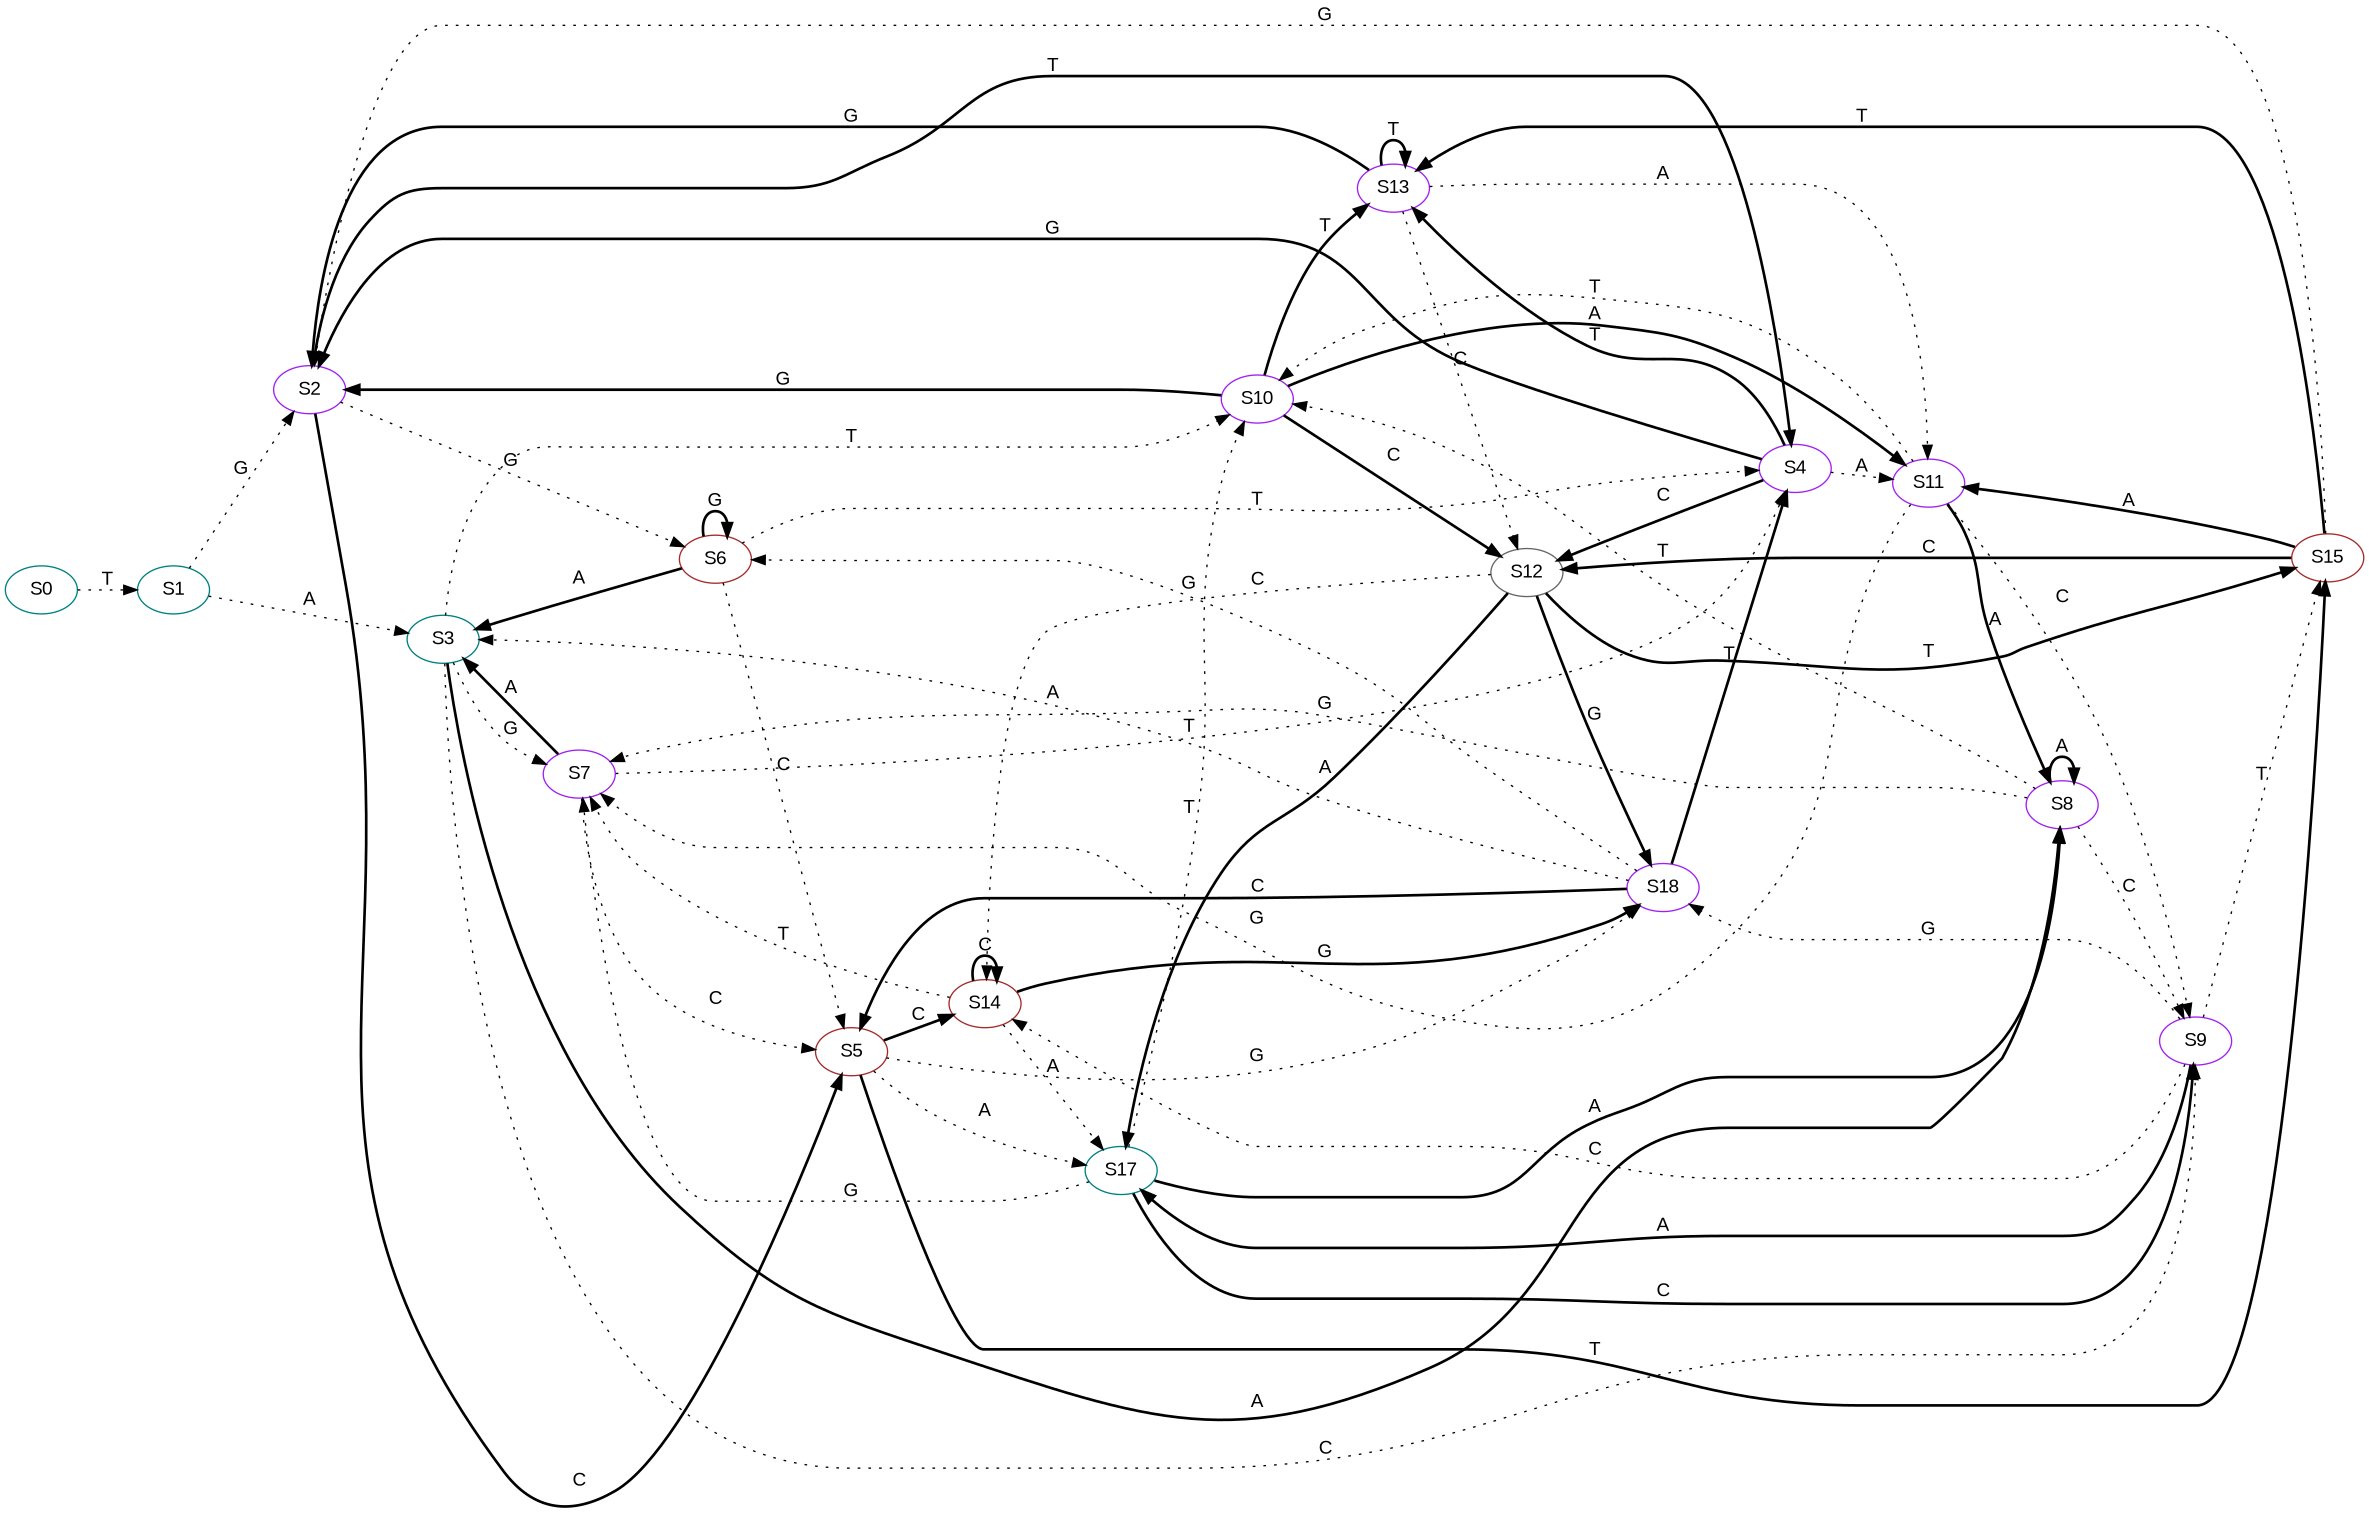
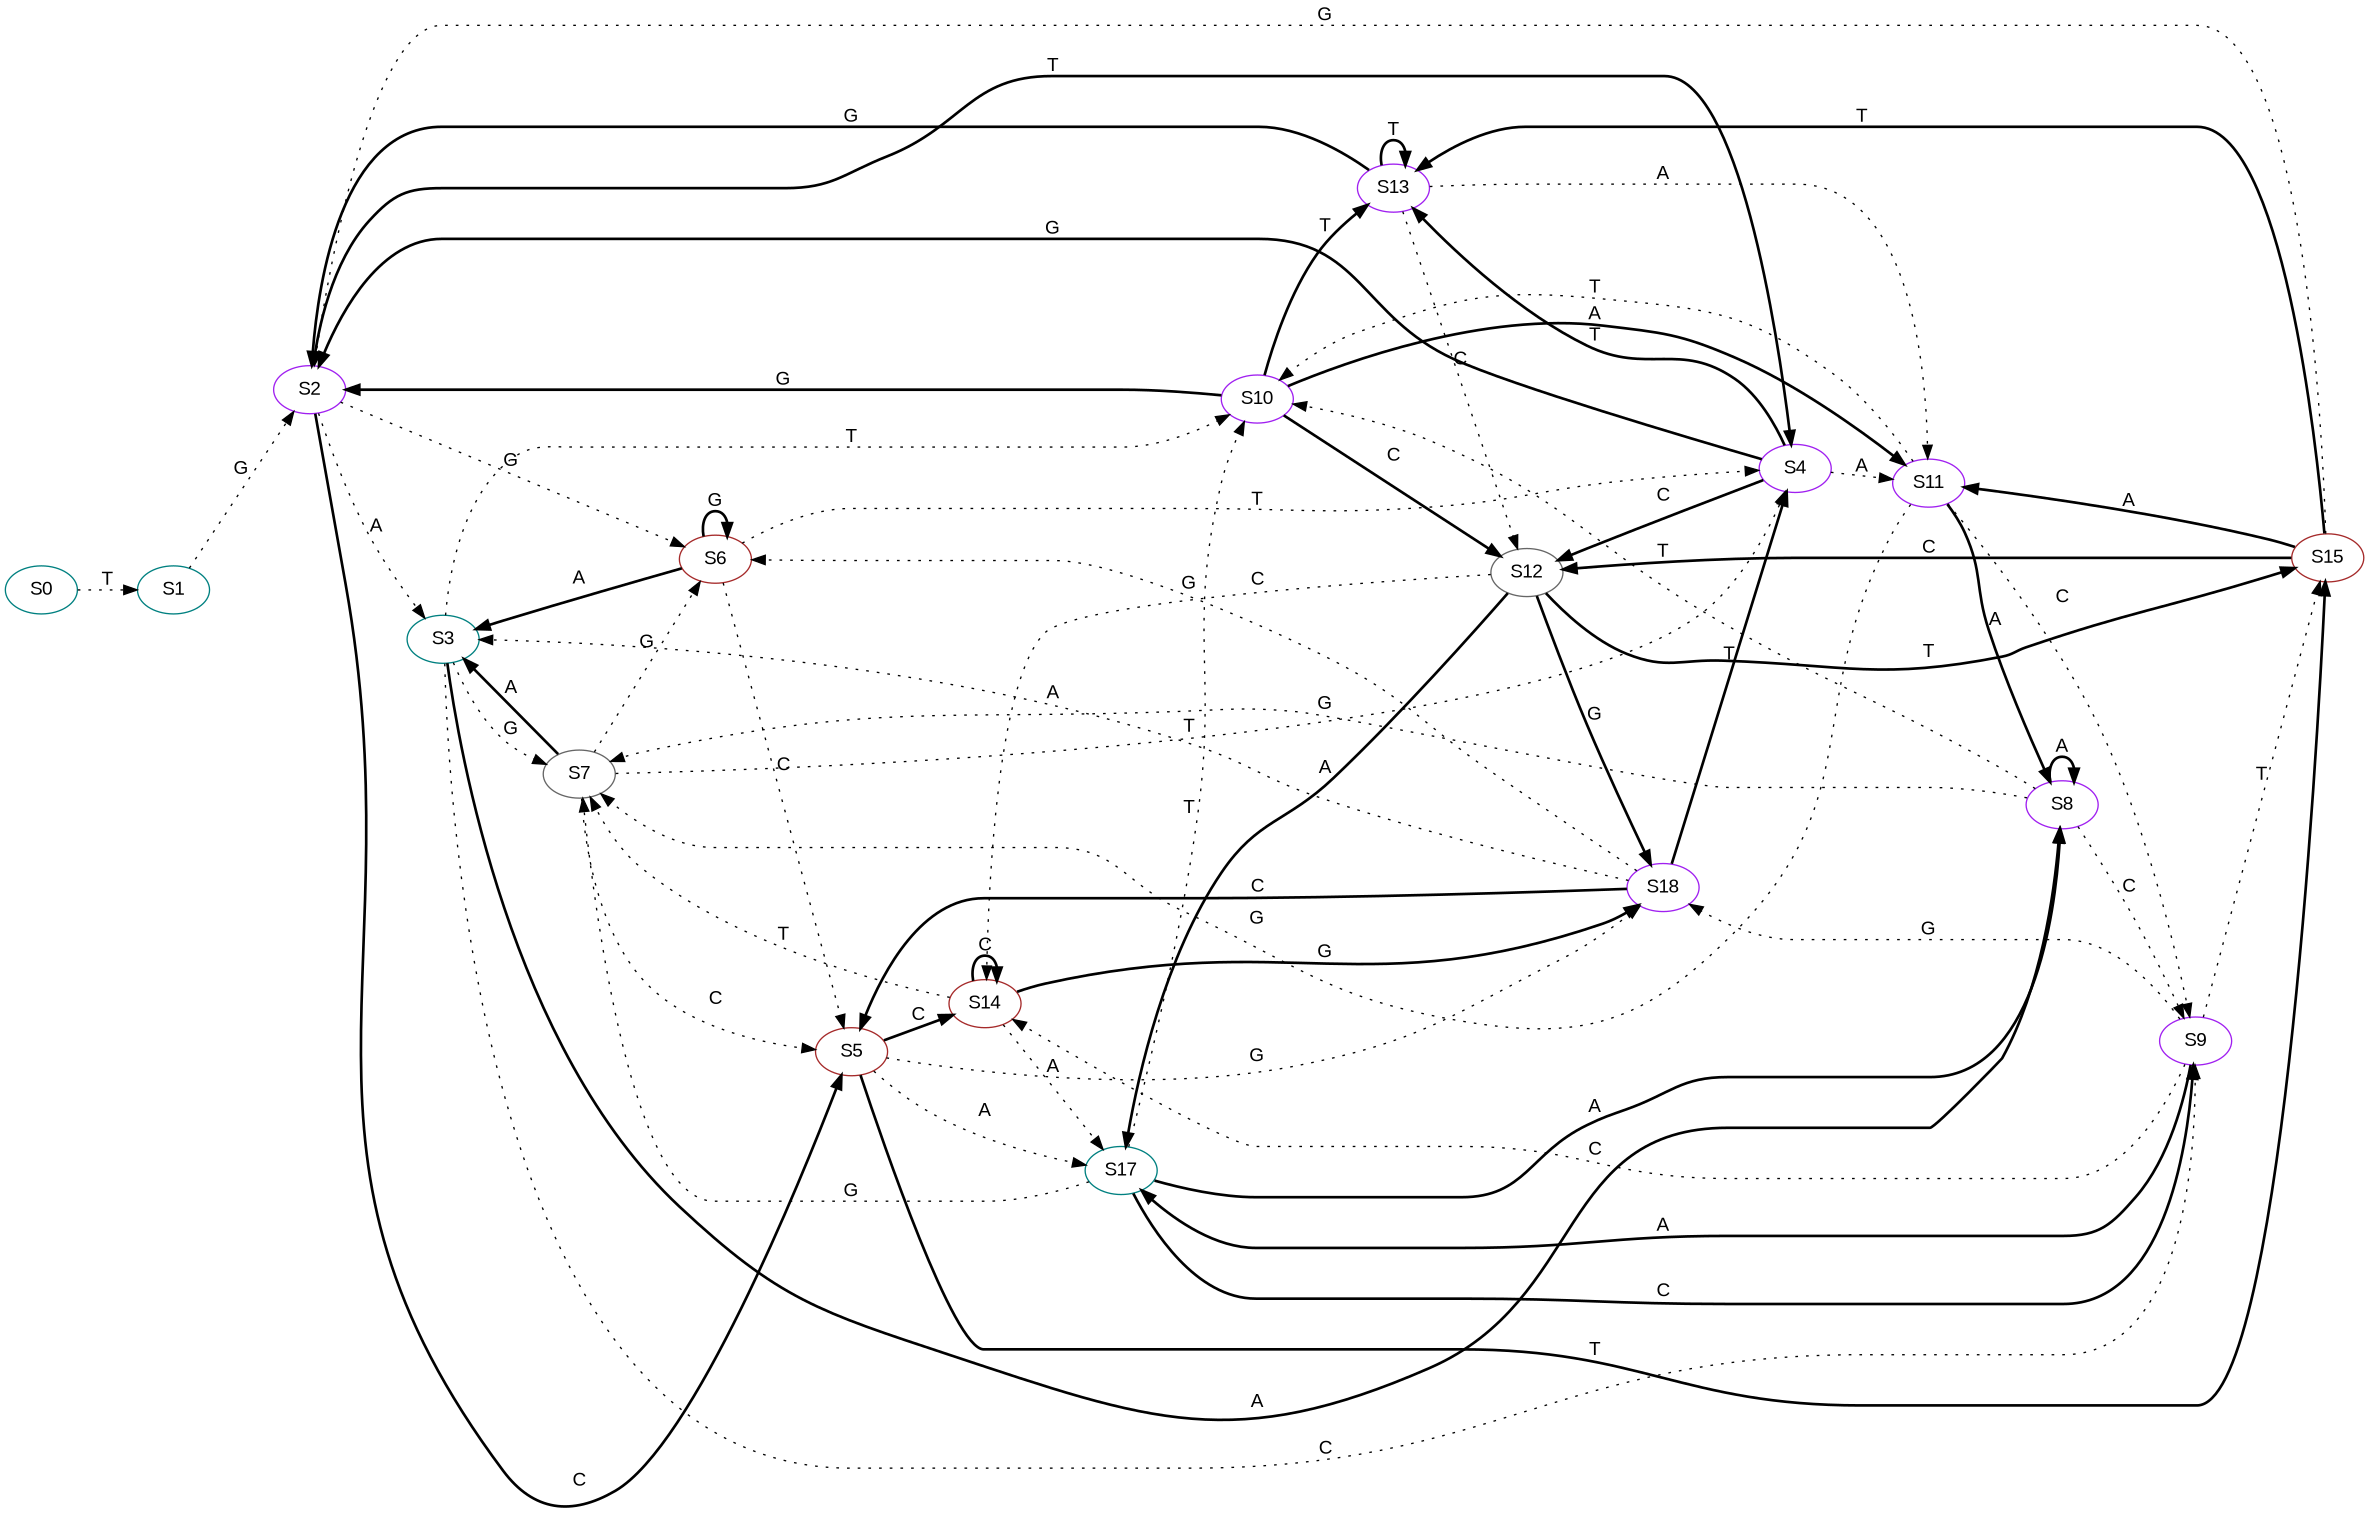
edge "S1" -> "S3": now "S2" -> "S3"
edge "S7" -> "S6": added, label "G"
node "S7": color purple -> gray40
